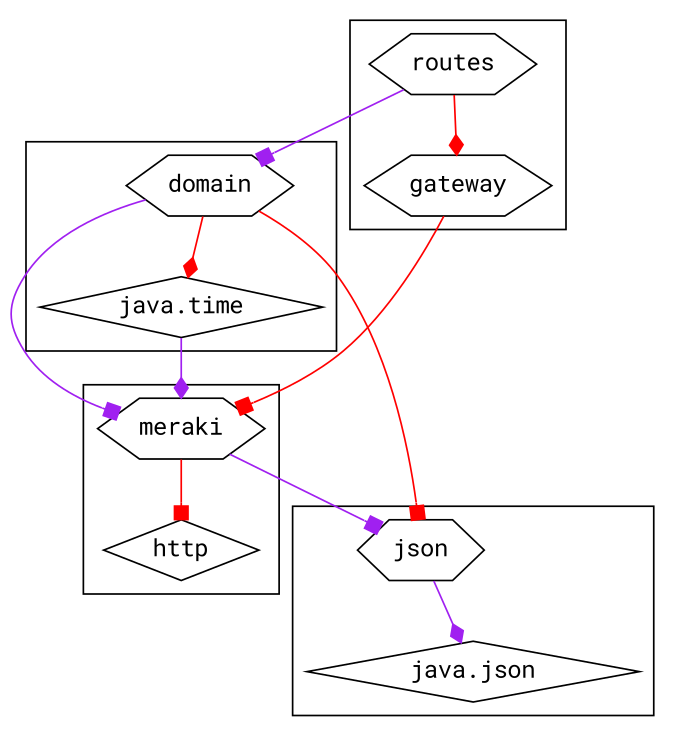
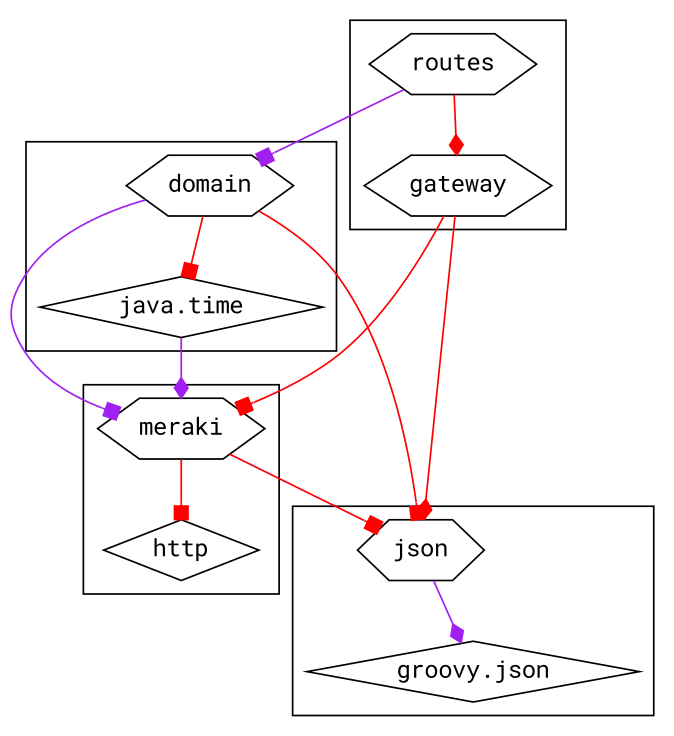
edge "domain" -> "java.time": arrowhead diamond -> box
edge "gateway" -> "json": added
edge "meraki" -> "json": color purple -> red
node "java.json": label "java.json" -> "groovy.json"
